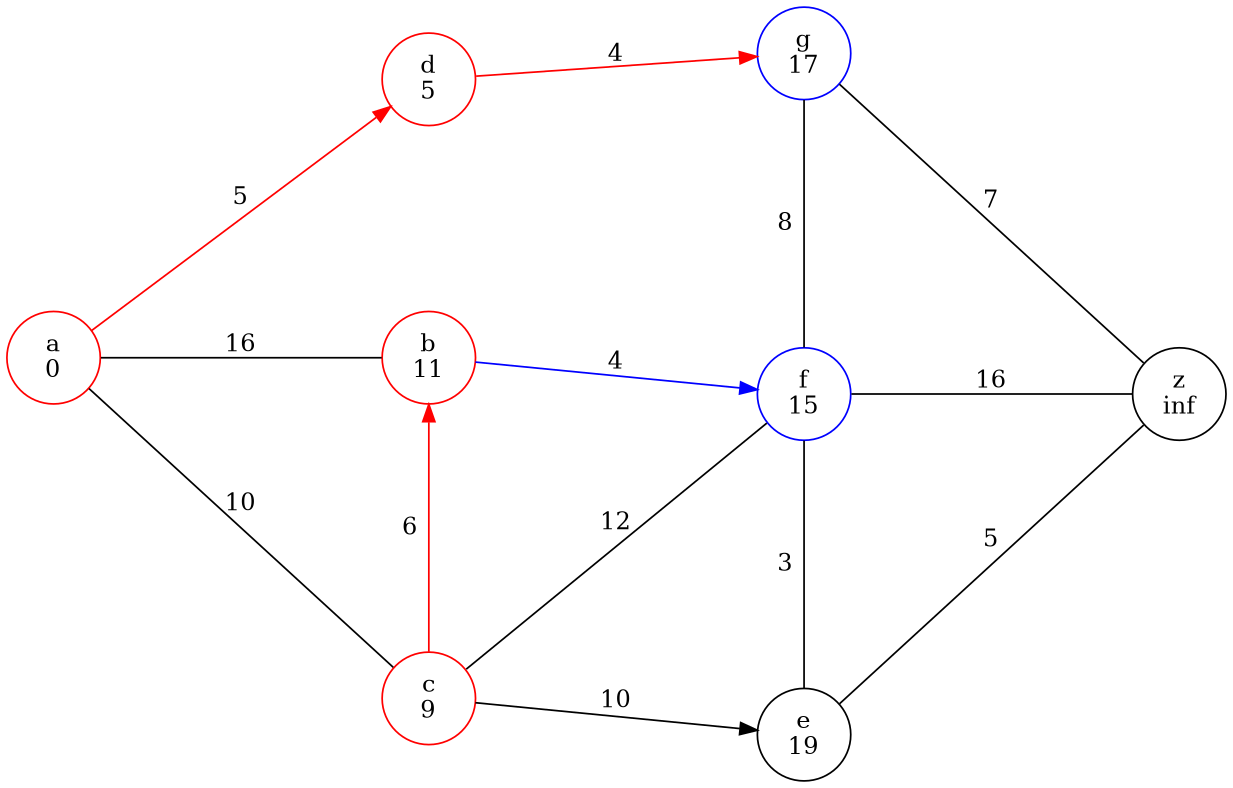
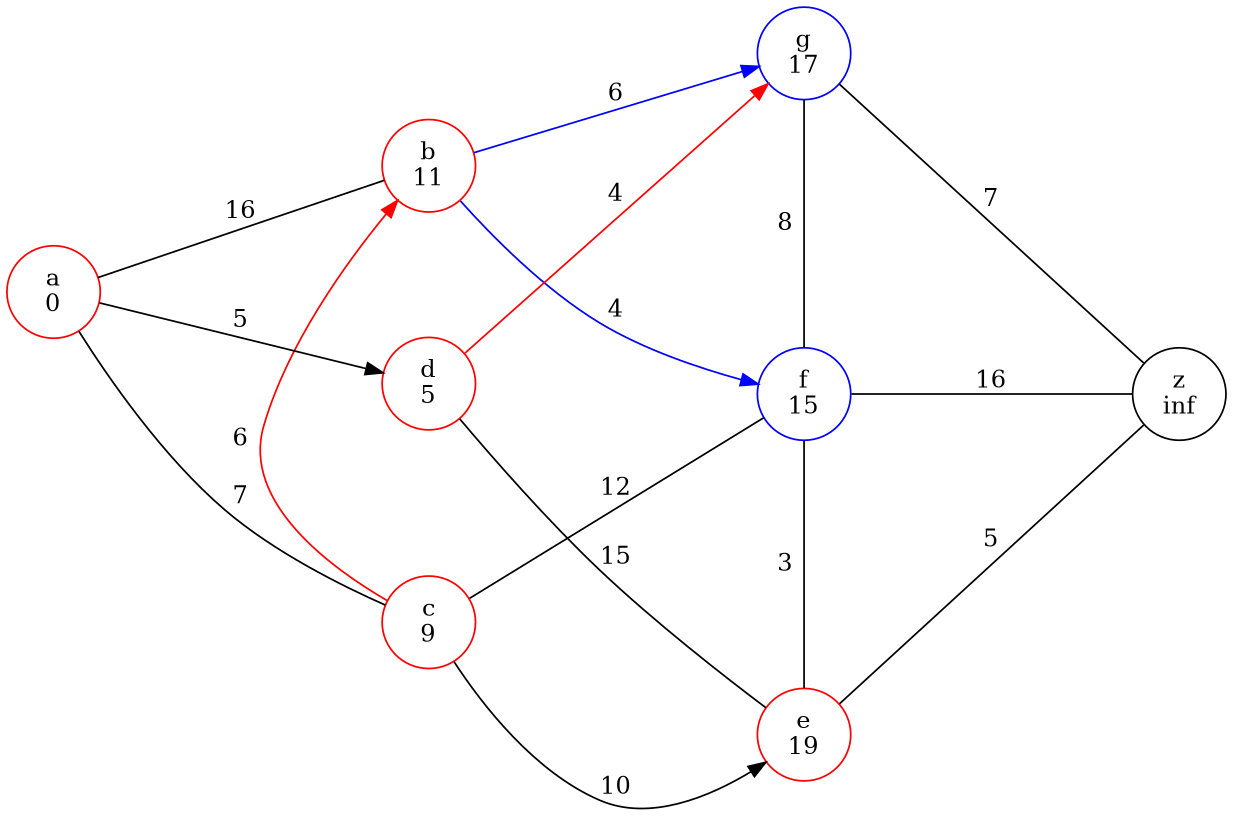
edge "b 11" -> "g 17": added, label "6"
edge "a 0" -> "d 5": color red -> black
edge "a 0" -- "c 9": label "10" -> "7"
edge "d 5" -- "e 19": added, label "15"
node "e 19": color black -> red
